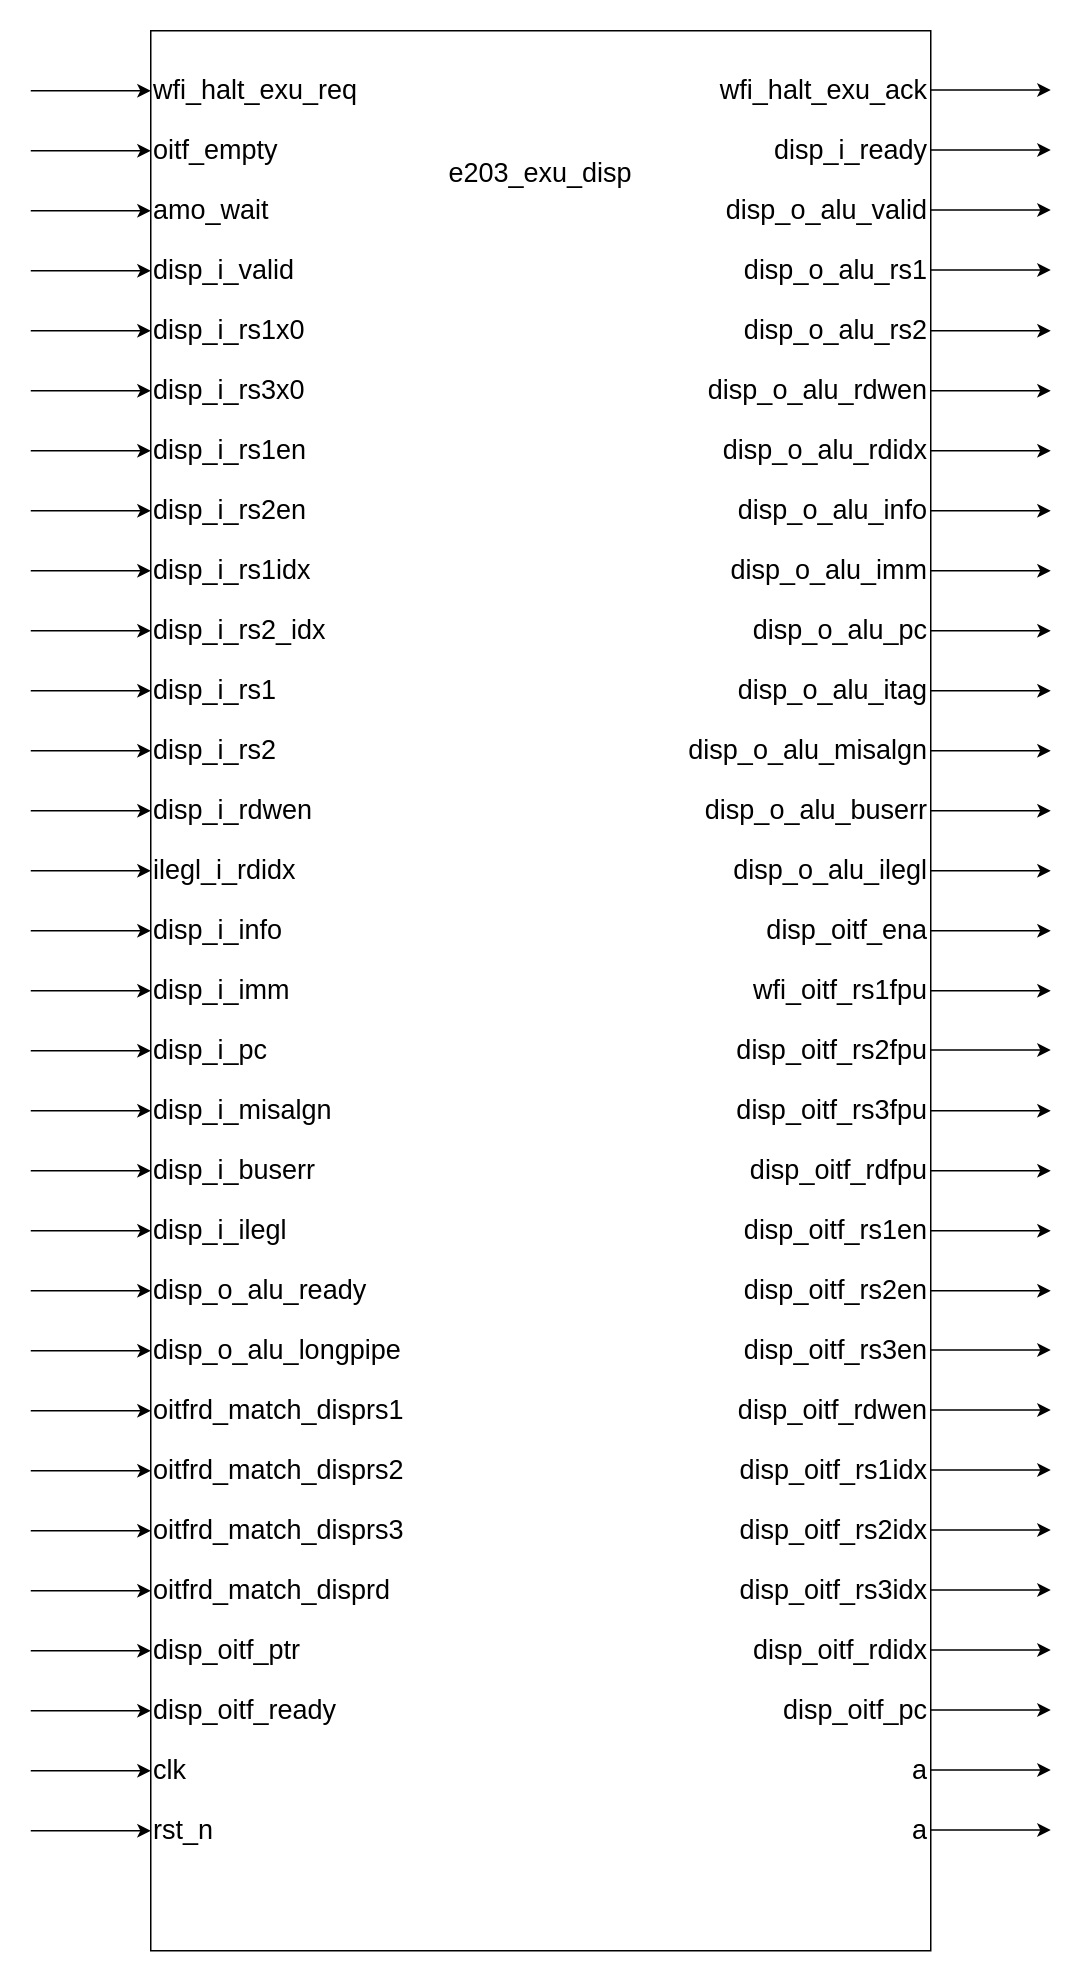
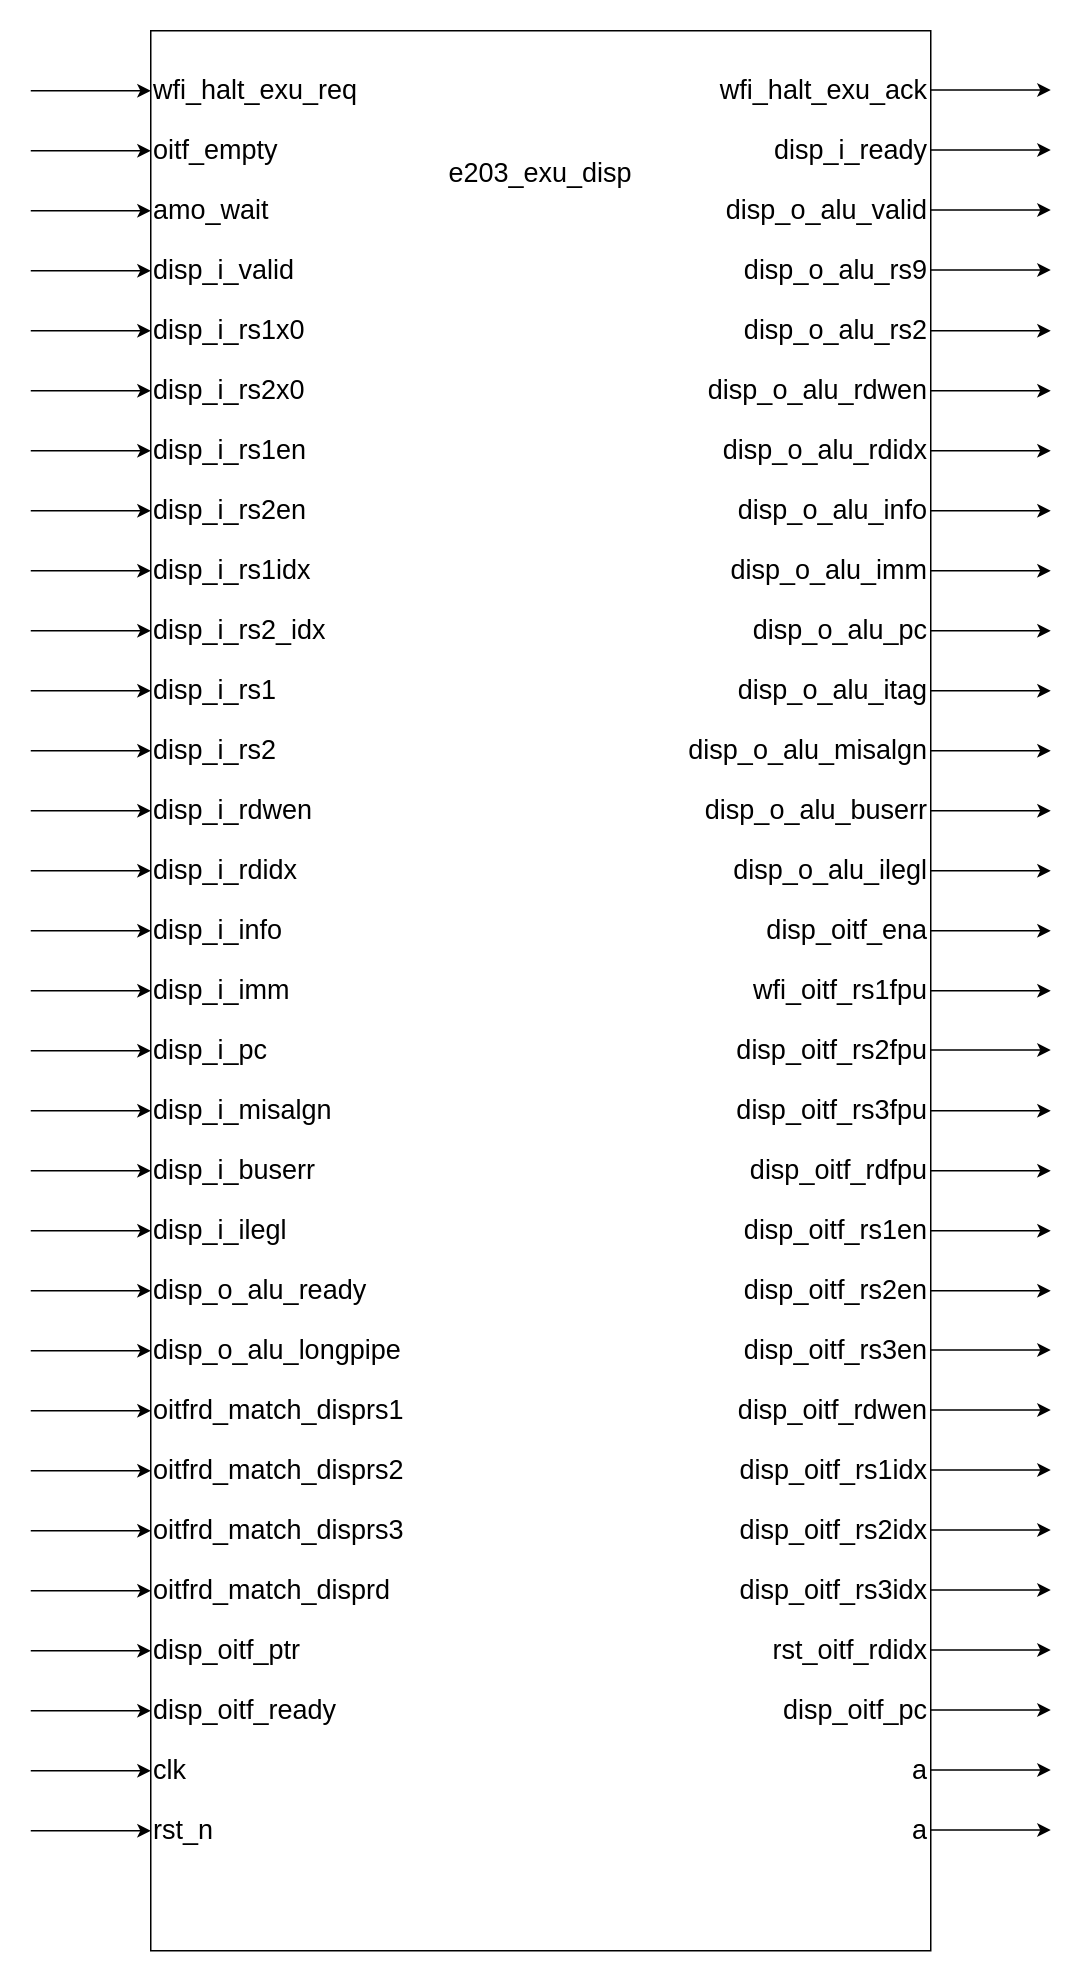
node "disp_o_alu_rs1": label "disp_o_alu_rs1" -> "disp_o_alu_rs9"
node "disp_i_rs3x0": label "disp_i_rs3x0" -> "disp_i_rs2x0"
node "ilegl_i_rdidx": label "ilegl_i_rdidx" -> "disp_i_rdidx"
node "disp_oitf_rdidx": label "disp_oitf_rdidx" -> "rst_oitf_rdidx"
